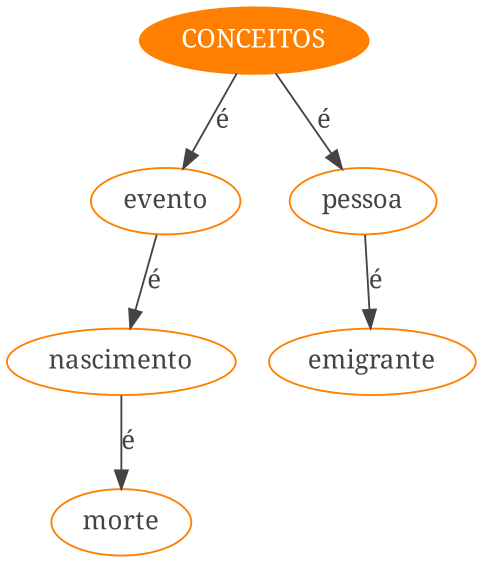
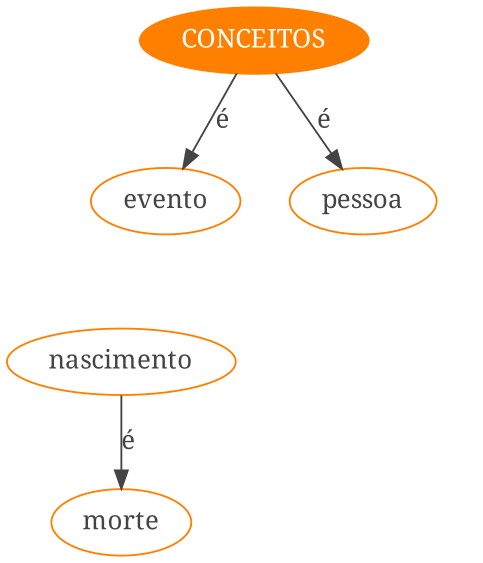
edge "evento" -> "nascimento": removed, label "é"
node "emigrante": removed
